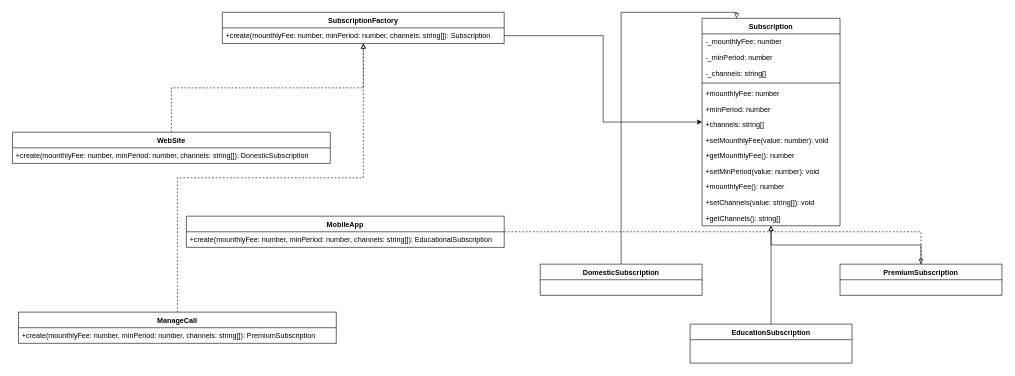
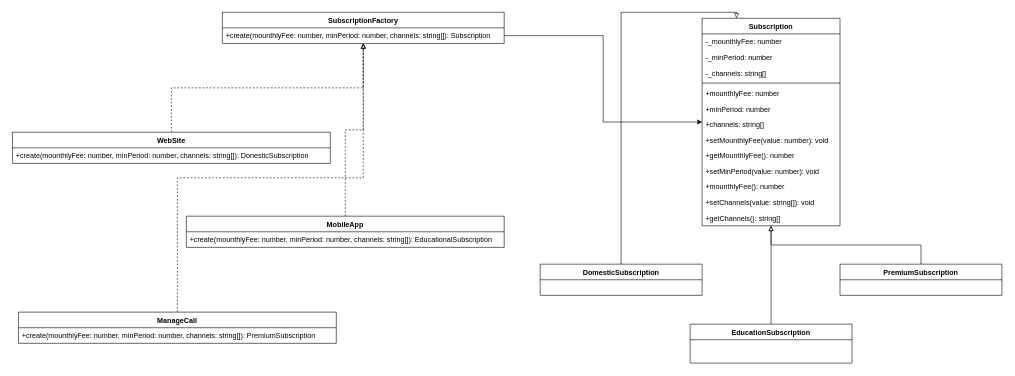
edge "MobileApp" -> "PremiumSubscription": now "MobileApp" -> "SubscriptionFactory"
